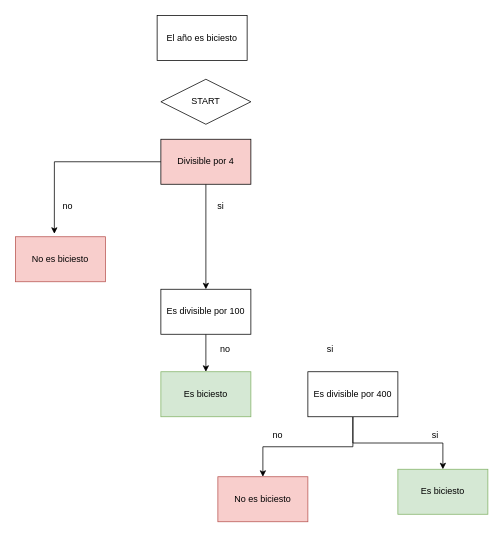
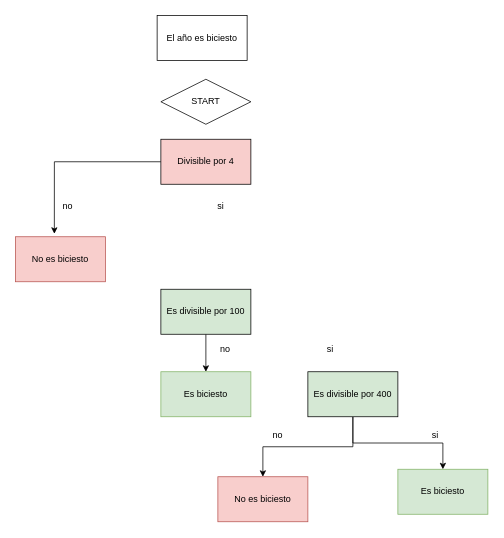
edge "Divisible por 4" -> "Es divisible por 100": removed
node "Es divisible por 100": fillcolor #ffffff -> #d5e8d4
node "Es divisible por 400": fillcolor #ffffff -> #d5e8d4
